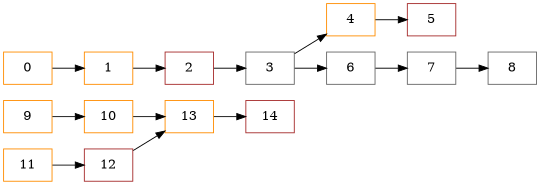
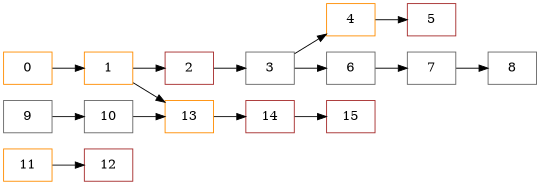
node "9": color darkorange -> gray40
node "10": color darkorange -> gray40
node "15": added
edge "12" -> "13": now "1" -> "13"
